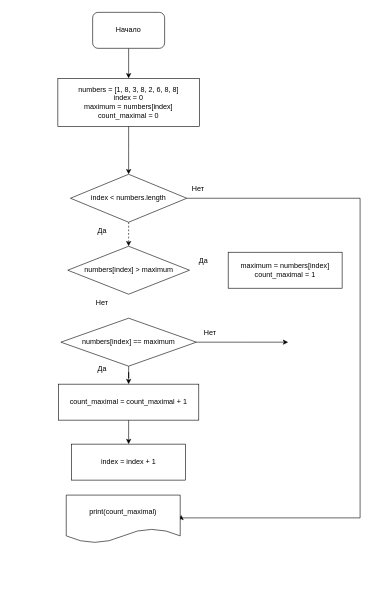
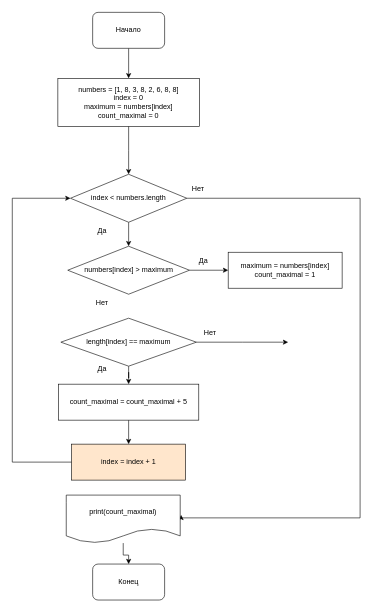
edge "index < numbers.length" -> "numbers[index] > maximum": style dashed -> solid
edge "numbers[index] > maximum" -> "maximum = numbers[index] count_maximal = 1": added
node "numbers[index] == maximum": label "numbers[index] == maximum" -> "length[index] == maximum"
node "count_maximal = count_maximal + 1": label "count_maximal = count_maximal + 1" -> "count_maximal = count_maximal + 5"
edge "index = index + 1" -> "index < numbers.length": added
node "index = index + 1": fillcolor #ffffff -> #ffe6cc
edge "print(count_maximal)" -> "Конец": added
node "Конец": added
